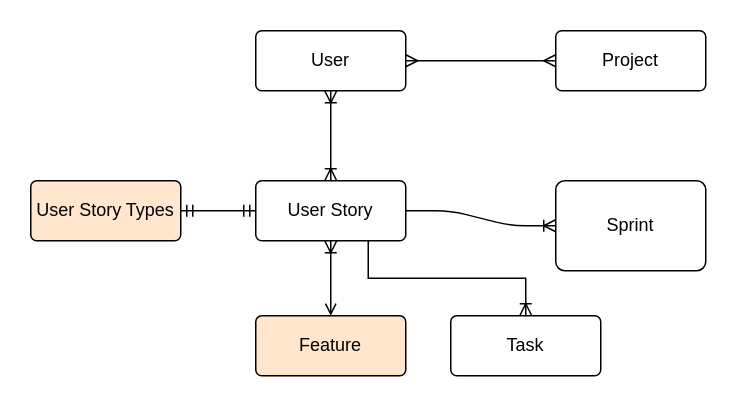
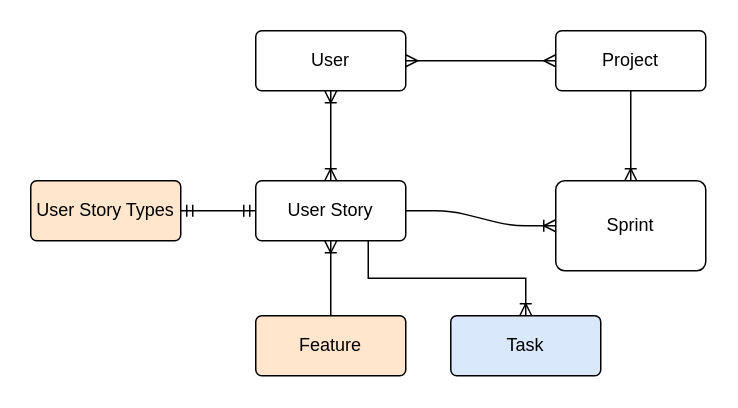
edge "Project" -> "Sprint": added
edge "User Story" -- "Feature": arrowhead open -> none
node "Task": fillcolor #ffffff -> #dae8fc
